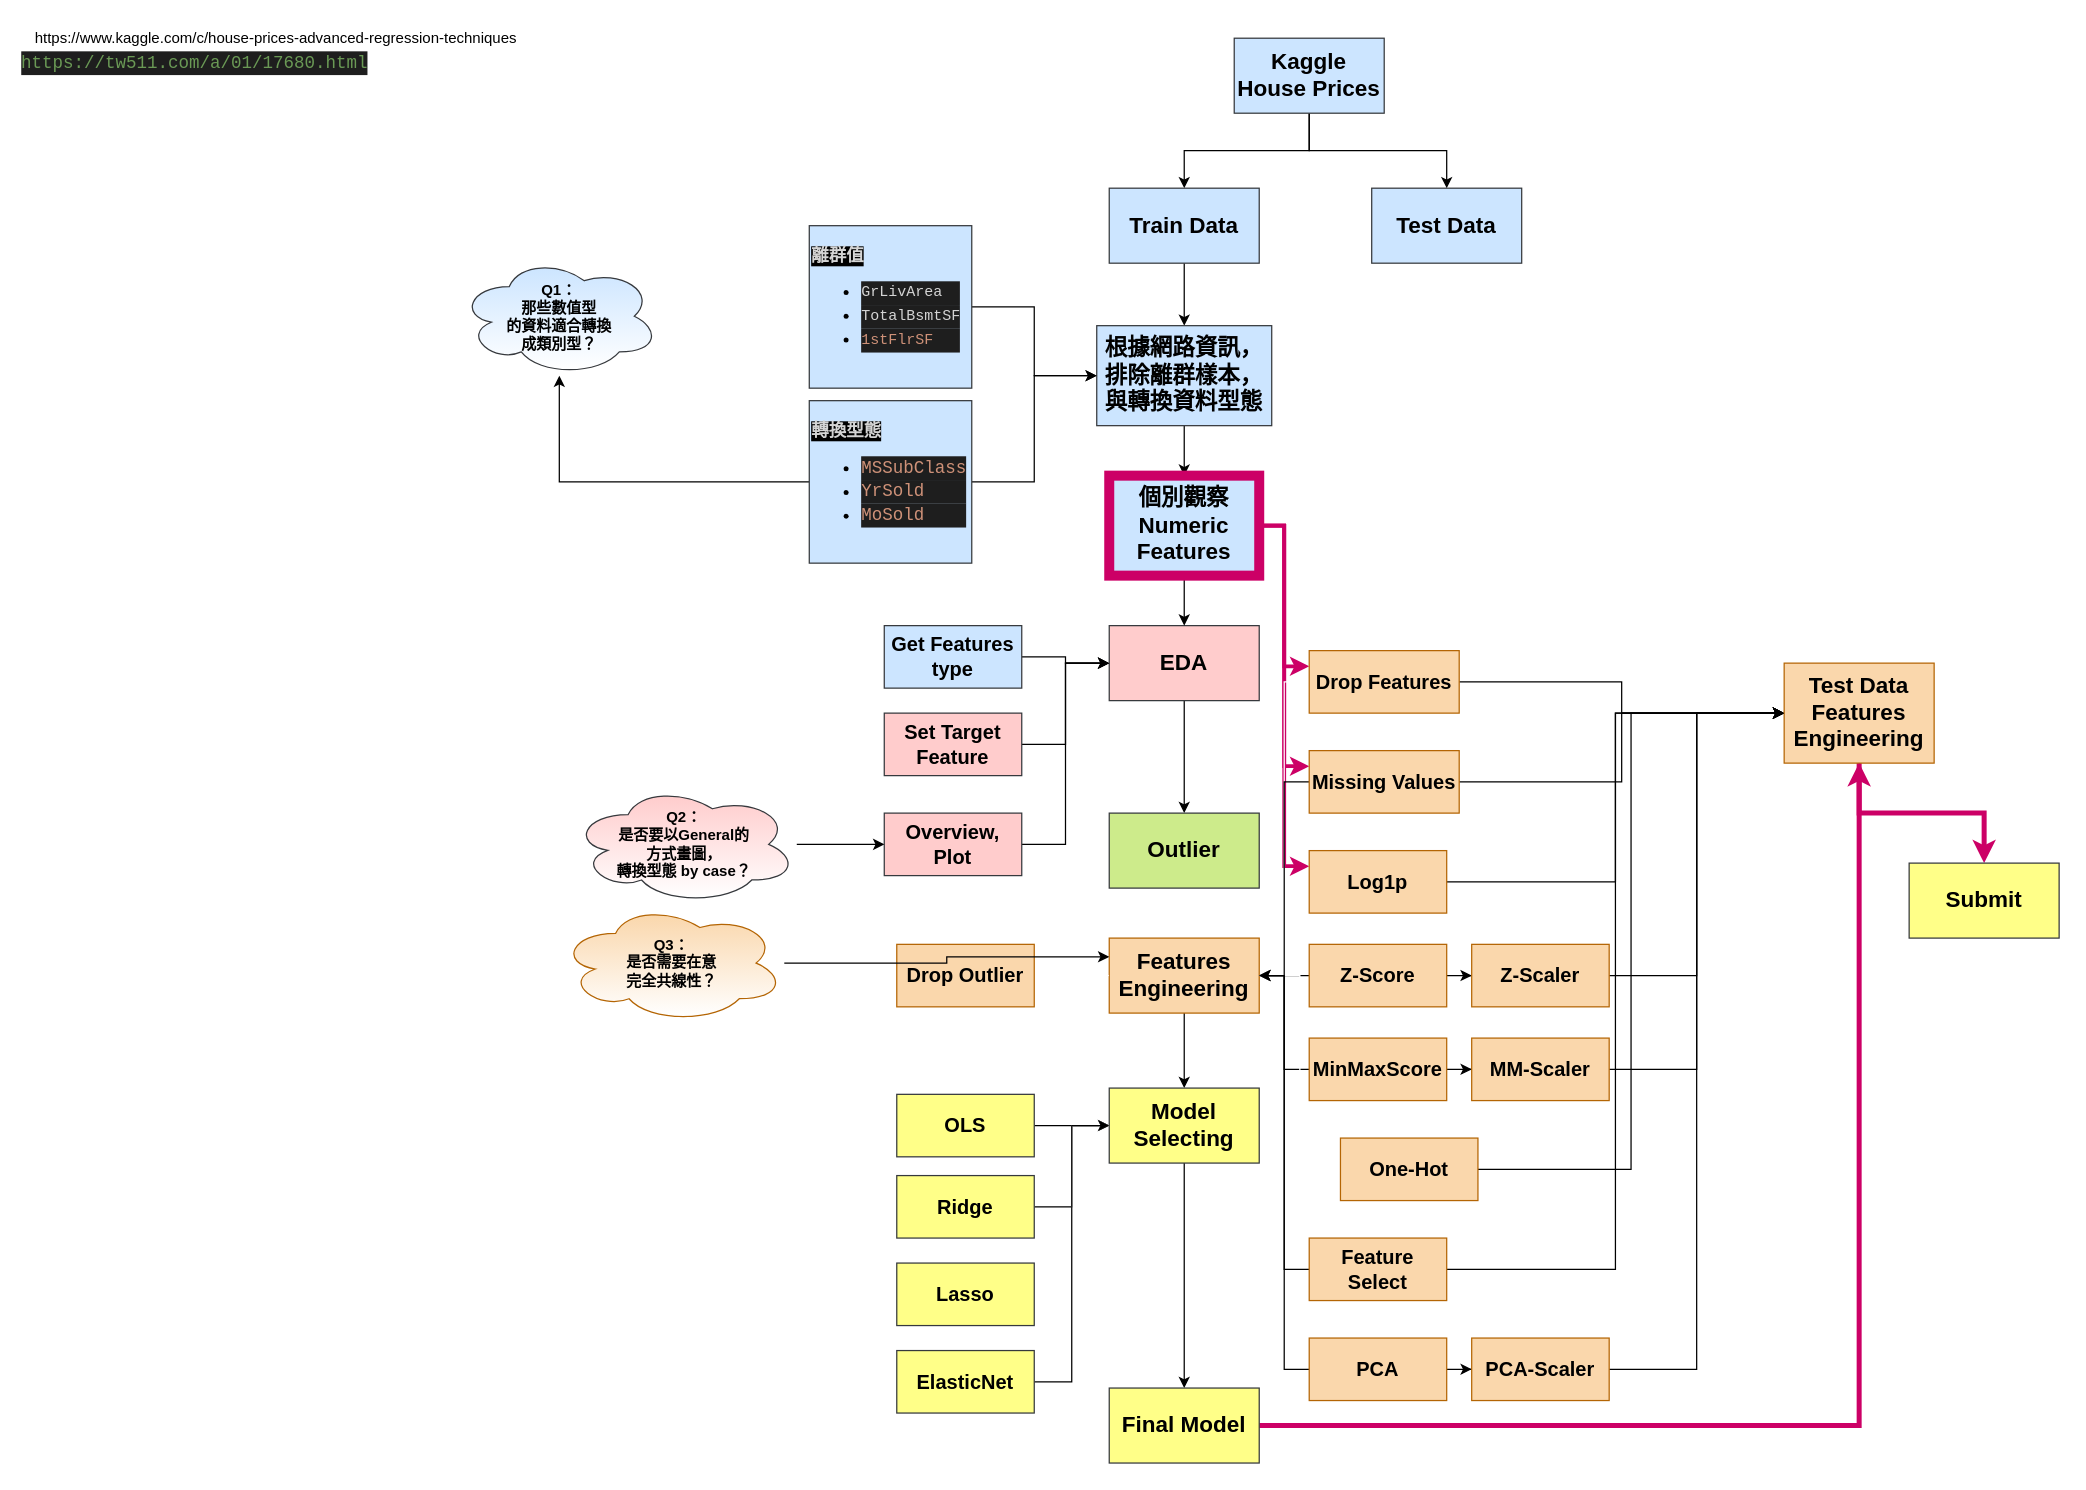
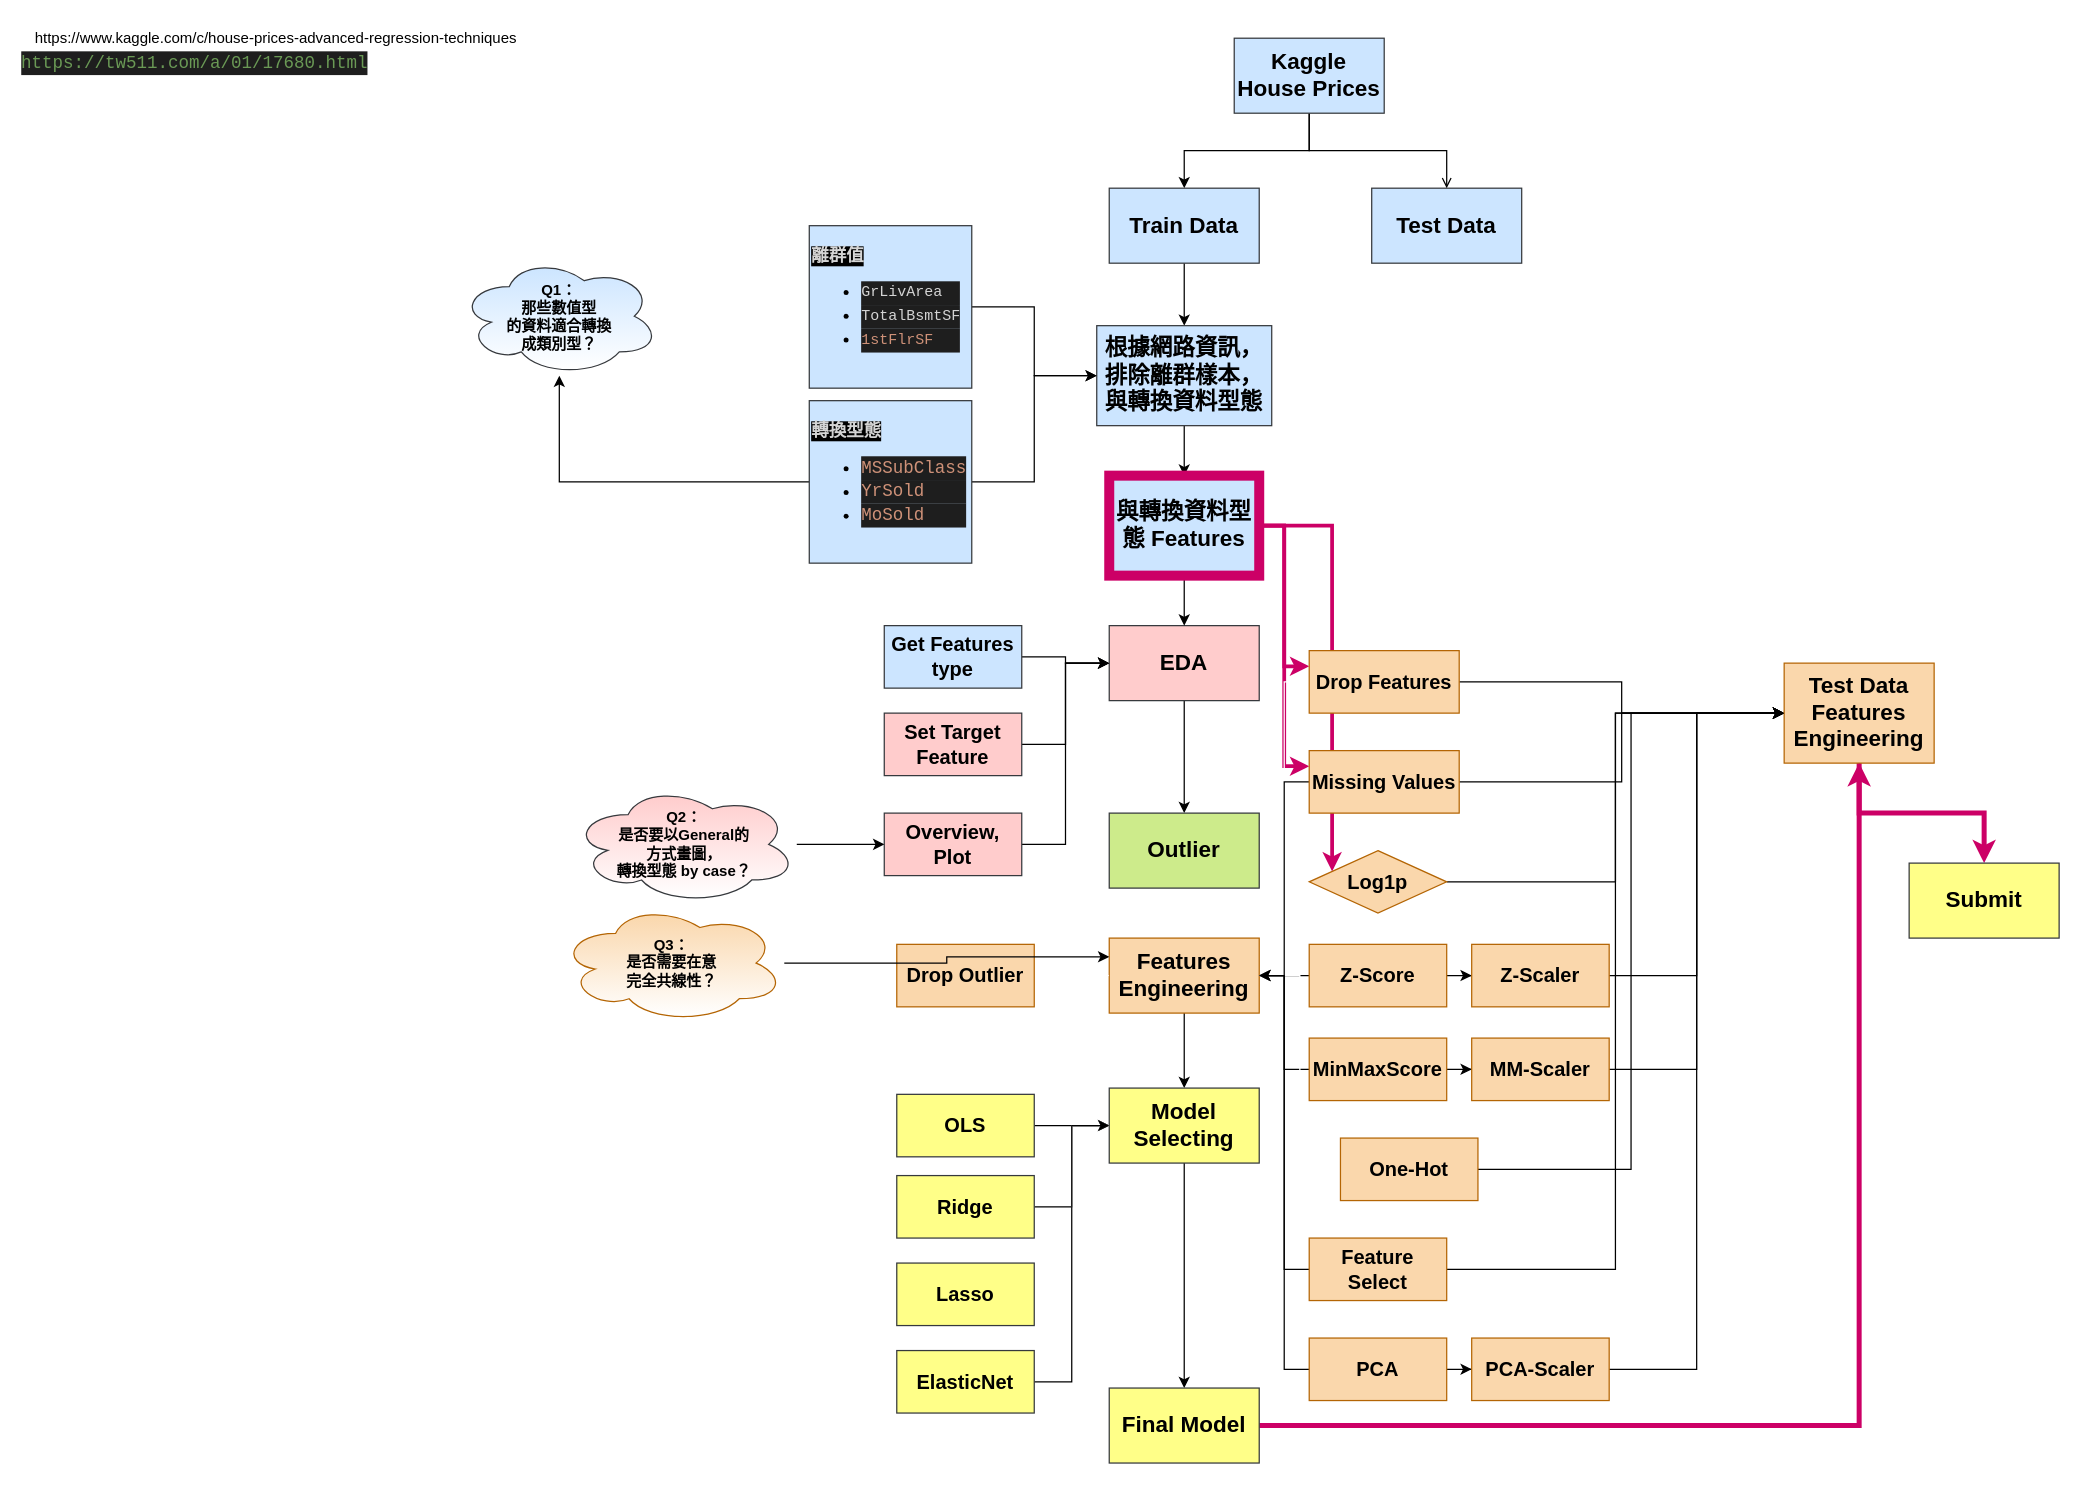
edge "Kaggle House Prices" -> "Test Data": arrowhead classic -> open
node "個別觀察Numeric Features": label "個別觀察Numeric Features" -> "與轉換資料型態 Features"
node "Log1p": shape rectangle -> diamond
